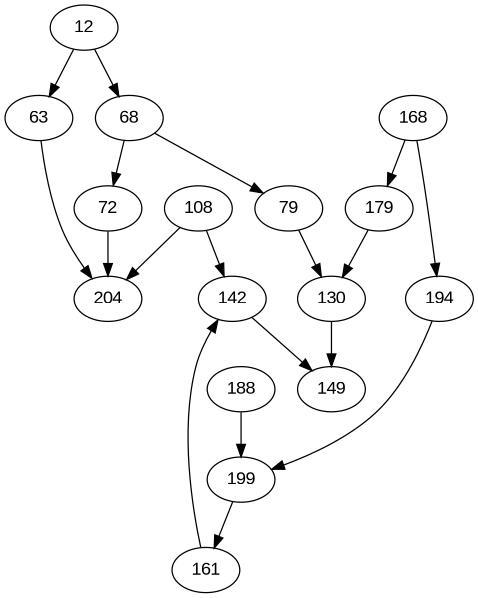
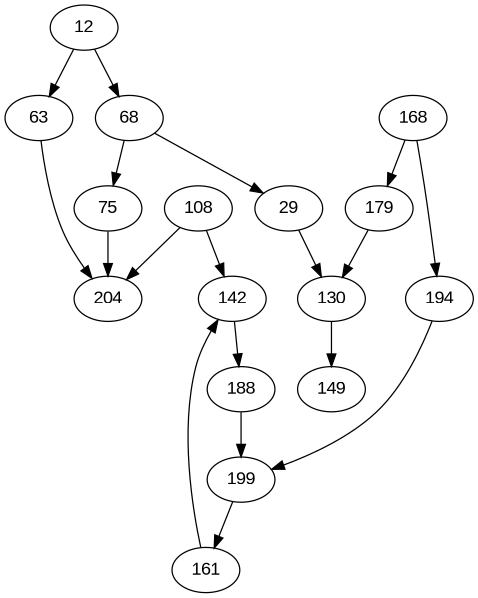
node "72": label "72" -> "75"
node "79": label "79" -> "29"
edge "142" -> "149": now "142" -> "188"
